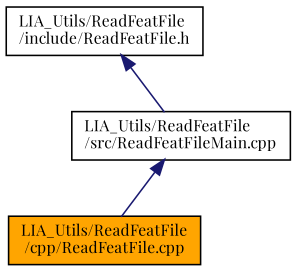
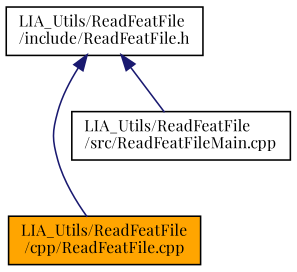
edge "LIA_Utils/ReadFeatFile /cpp/ReadFeatFile.cpp" -> "LIA_Utils/ReadFeatFile /src/ReadFeatFileMain.cpp": now "LIA_Utils/ReadFeatFile /cpp/ReadFeatFile.cpp" -> "LIA_Utils/ReadFeatFile /include/ReadFeatFile.h"
